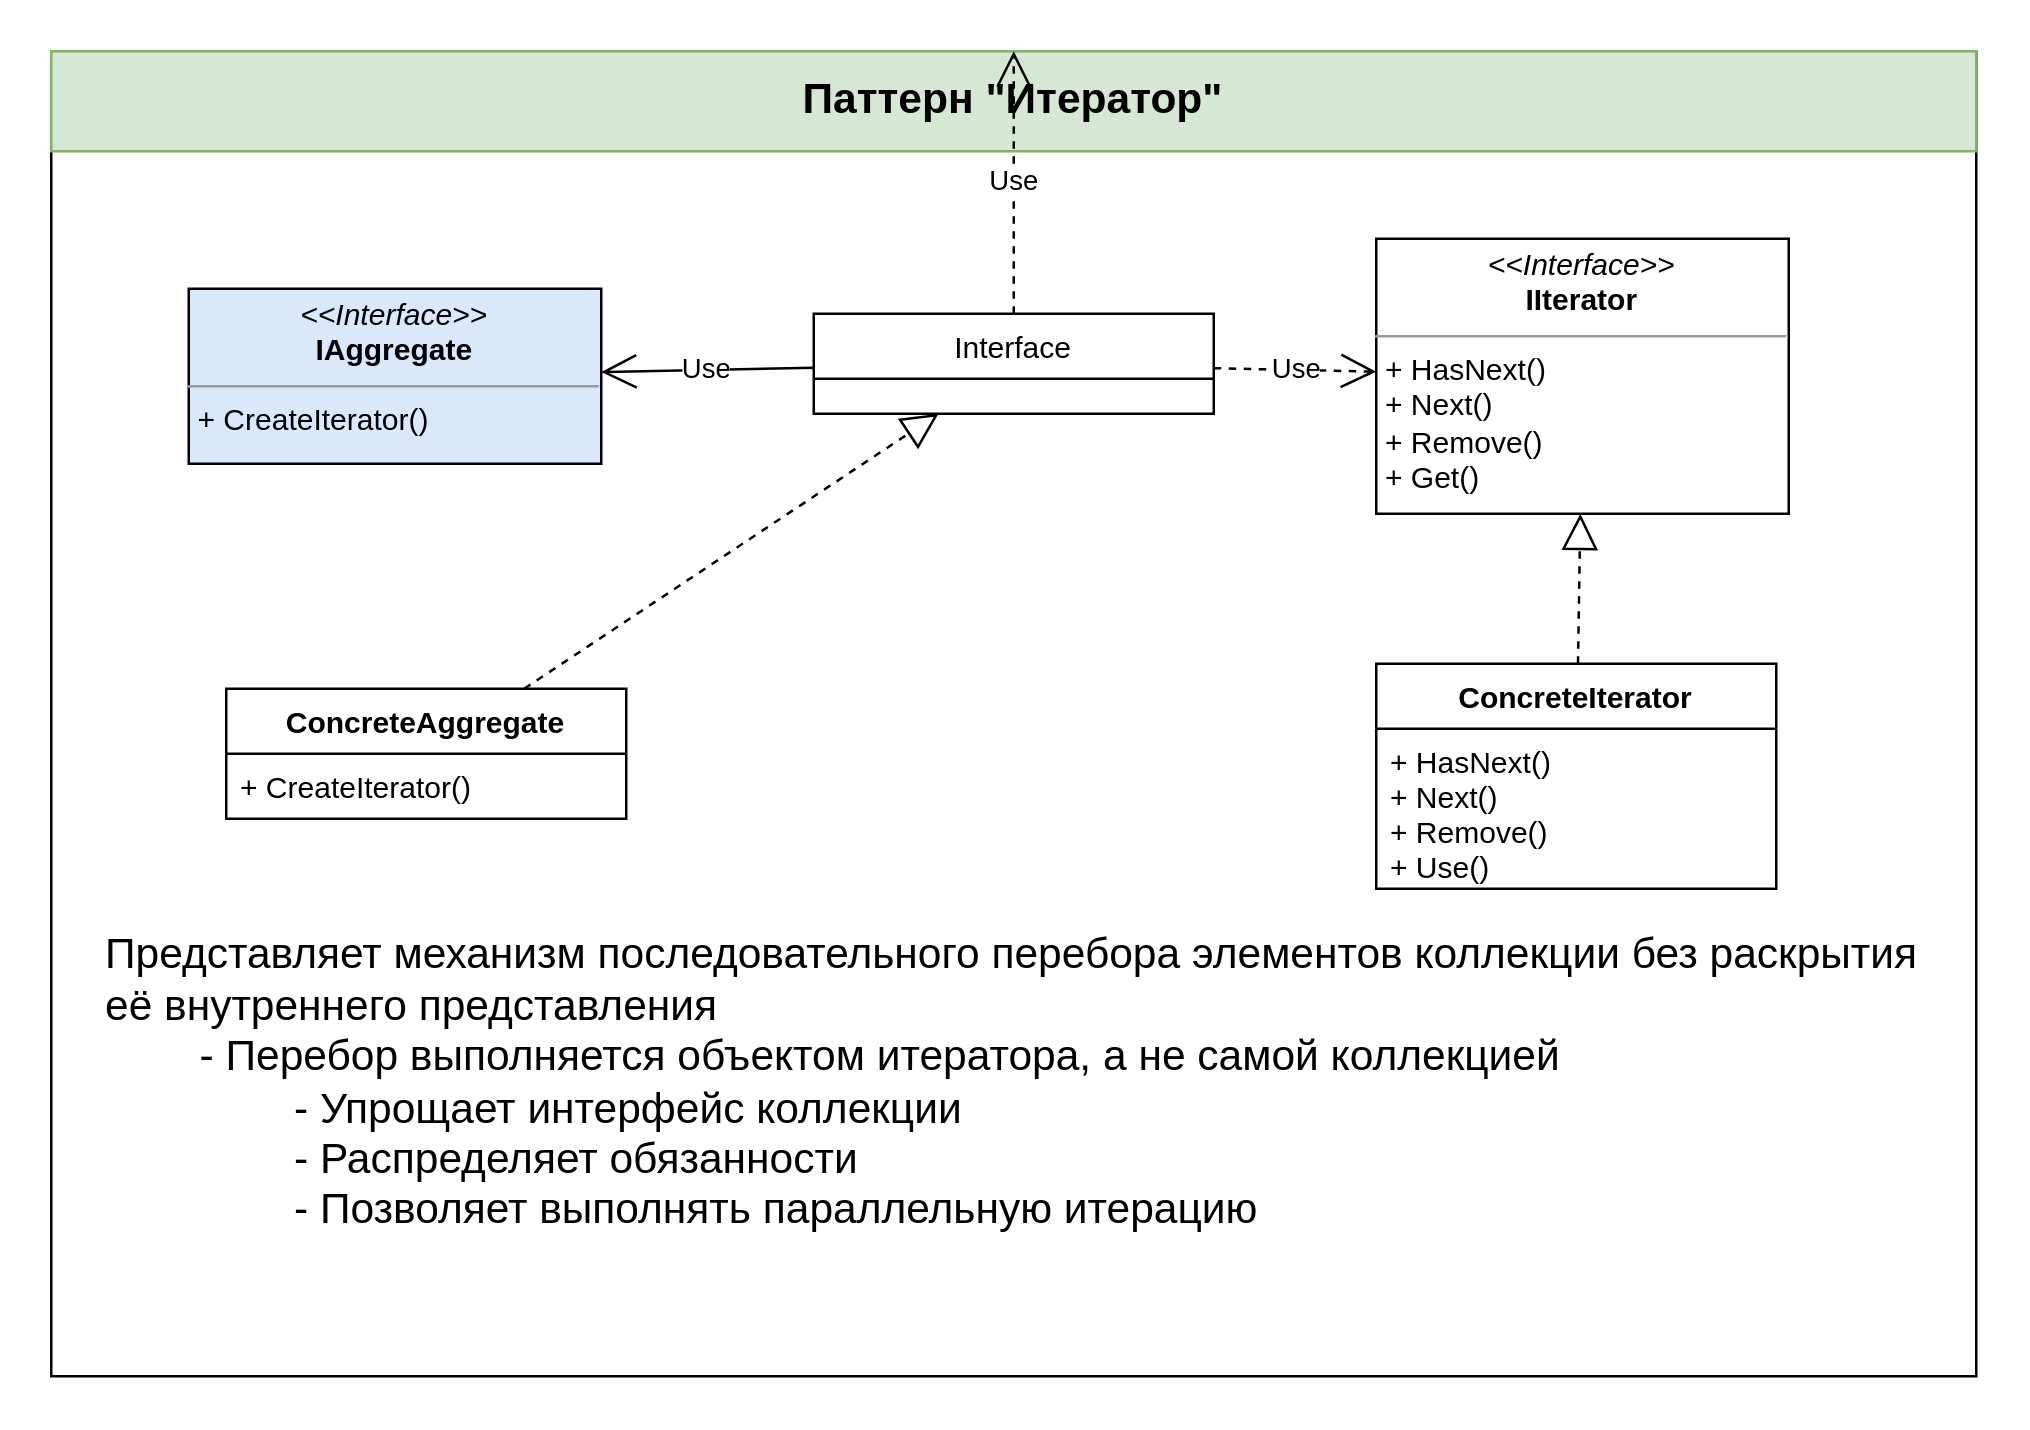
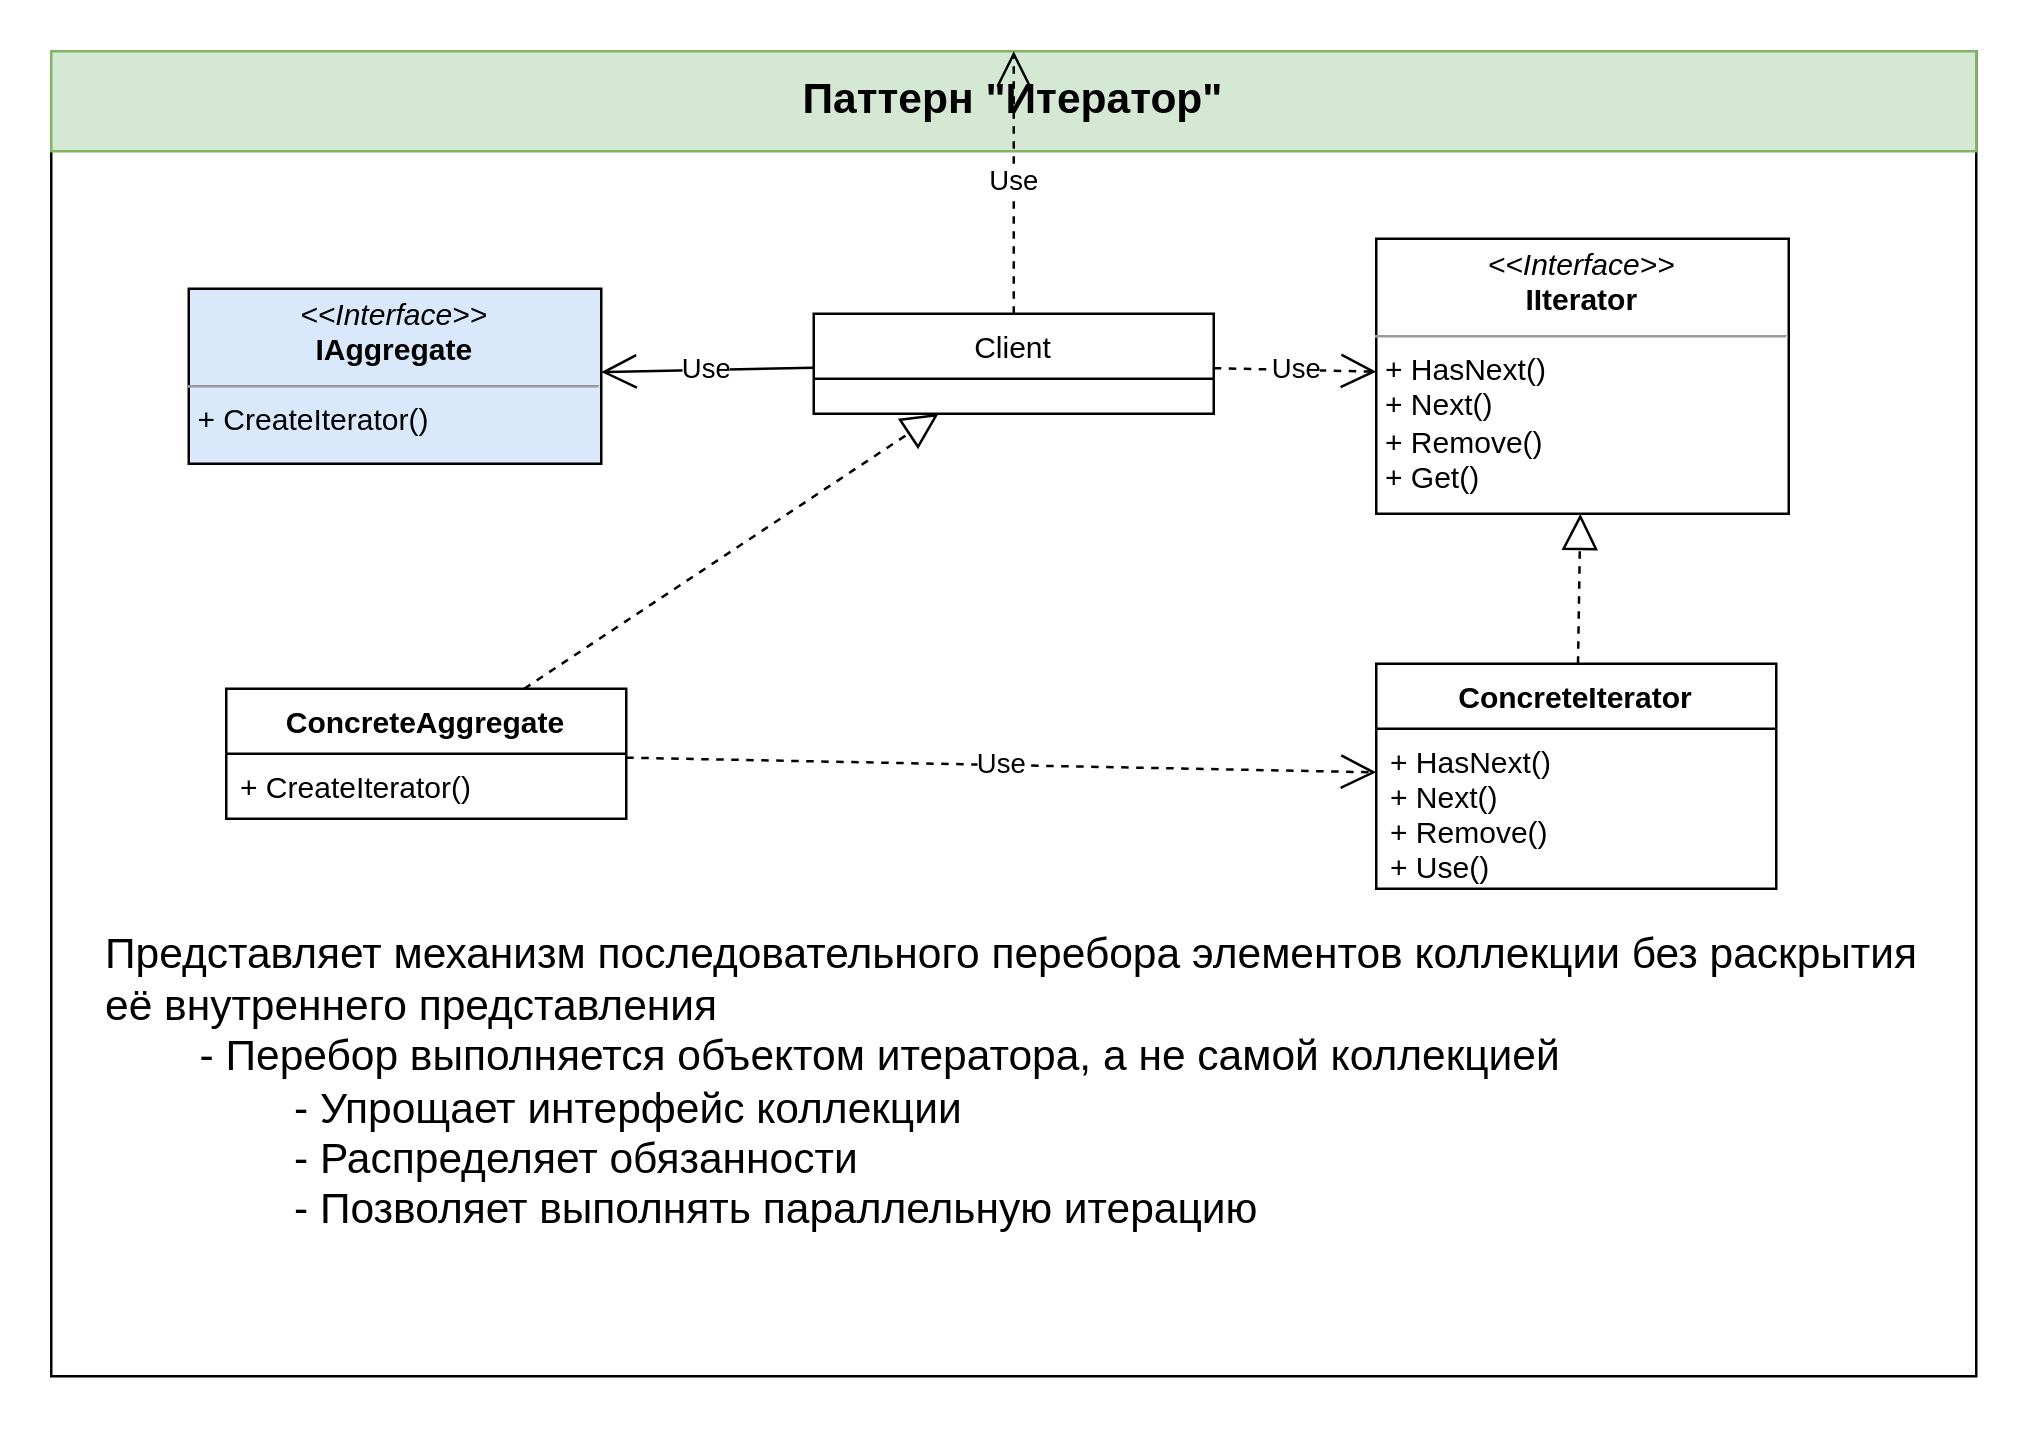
node "Interface": label "Interface" -> "Client"
edge "ConcreteAggregate" -> "ConcreteIterator": added, label "Use"
